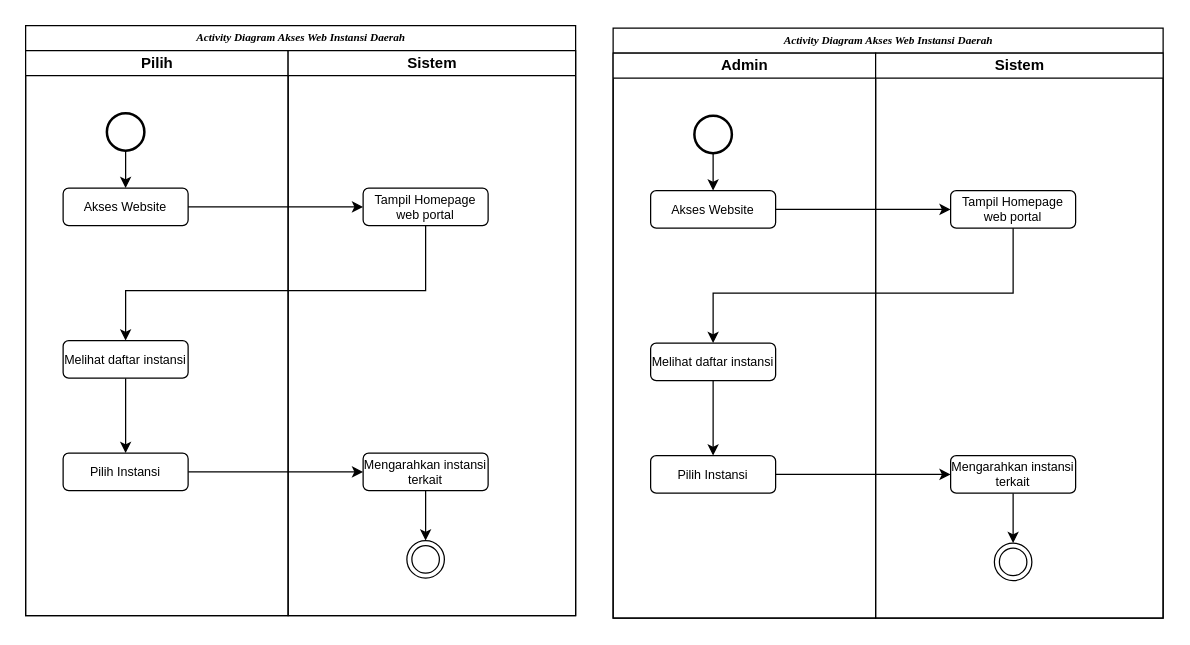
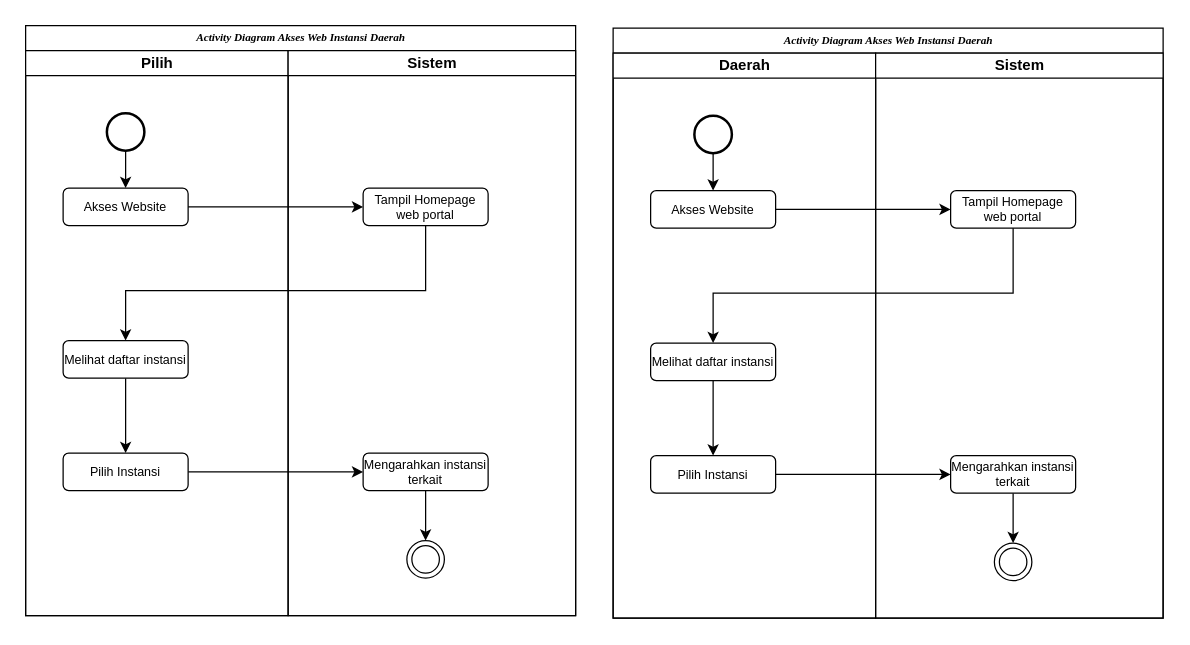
node "Admin": label "Admin" -> "Daerah"
